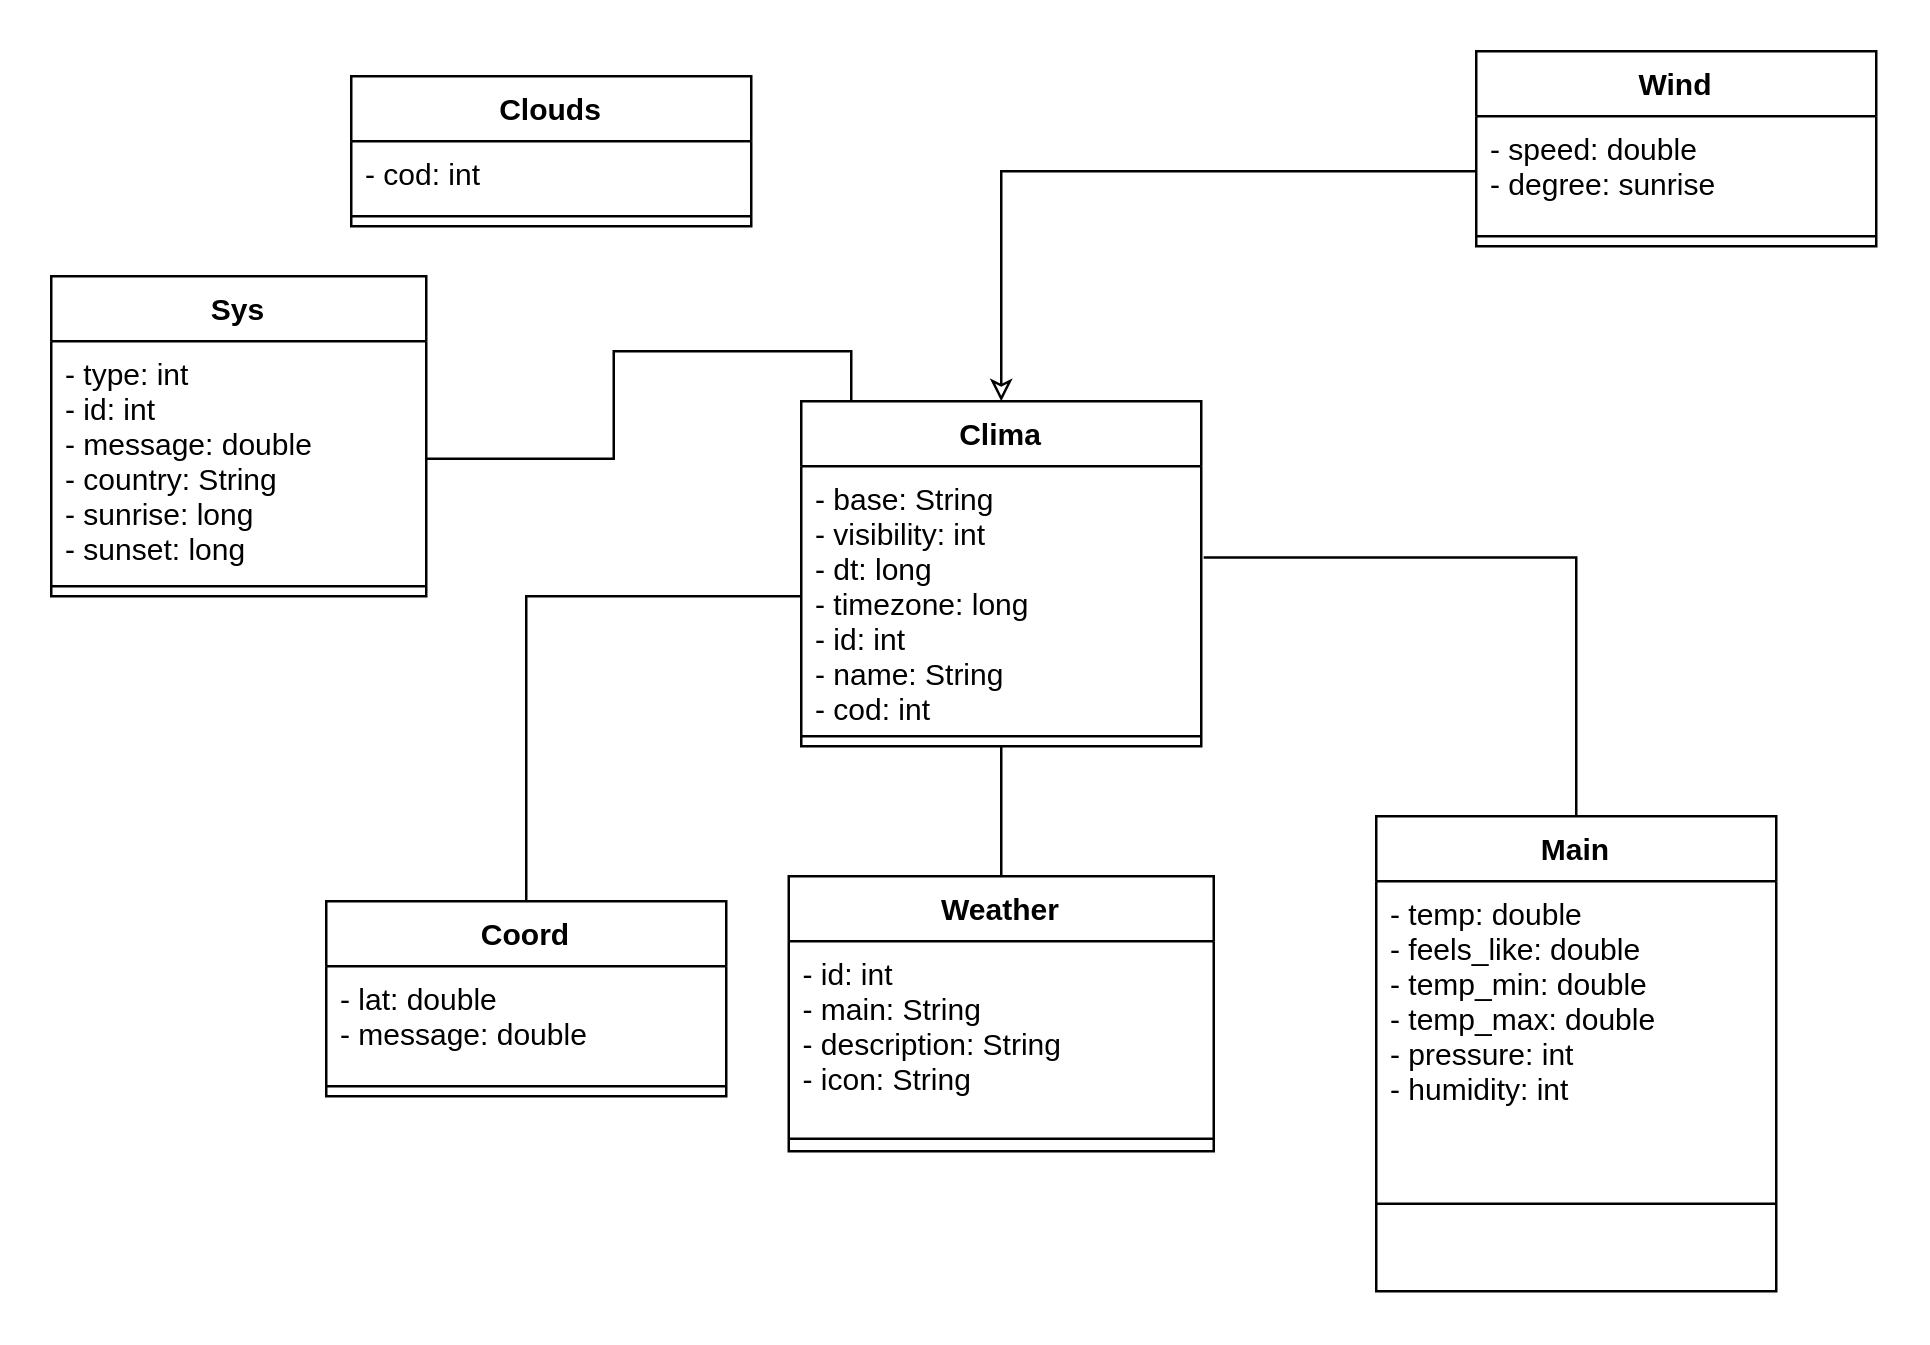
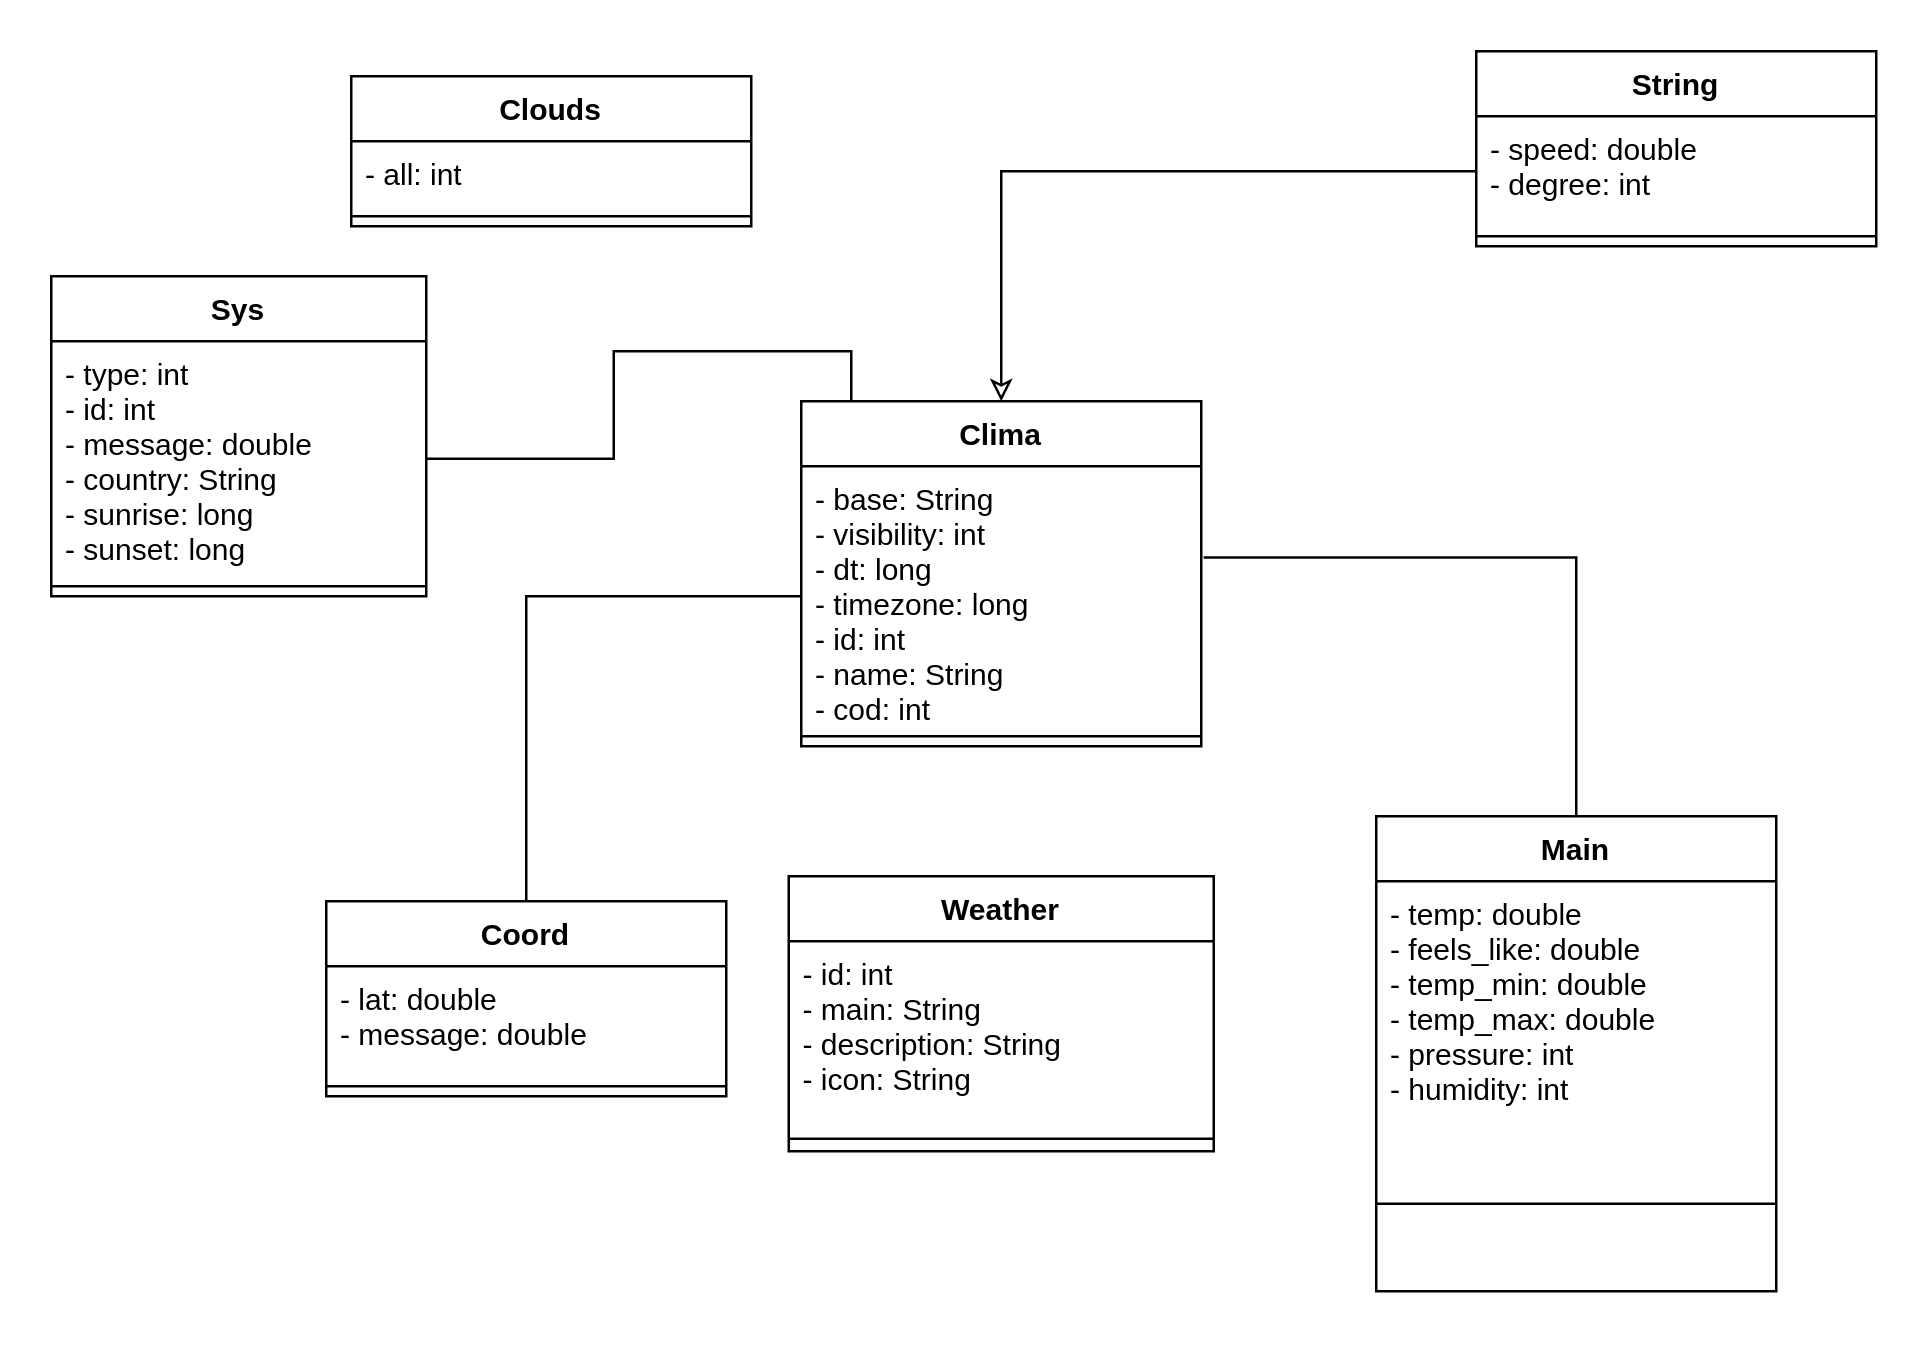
node "Wind": label "Wind" -> "String"
node "- speed: double - degree: sunrise": label "- speed: double - degree: sunrise" -> "- speed: double - degree: int"
node "- cod: int": label "- cod: int" -> "- all: int"
edge "Clima" -- "Weather": removed
